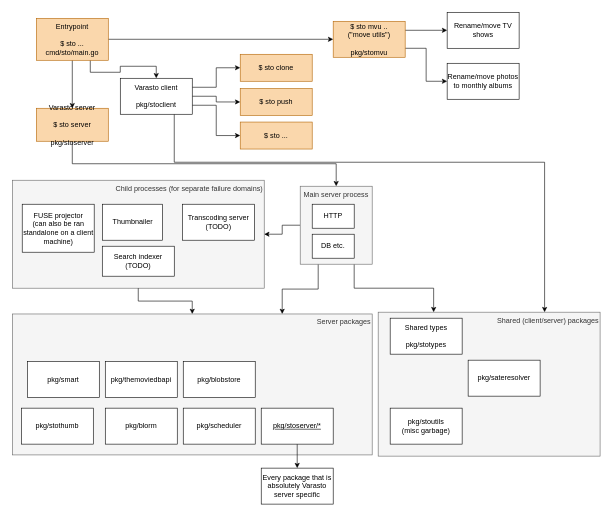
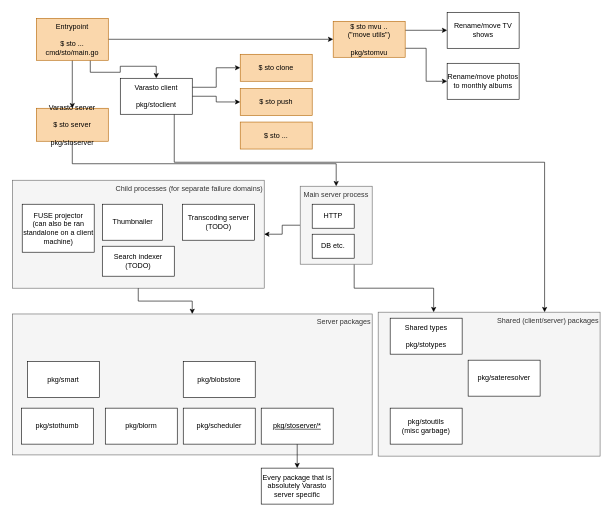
edge "Varasto client pkg/stoclient" -> "$ sto ...": removed
edge "Main server process" -> "Server packages": removed
node "pkg/themoviedbapi": removed
